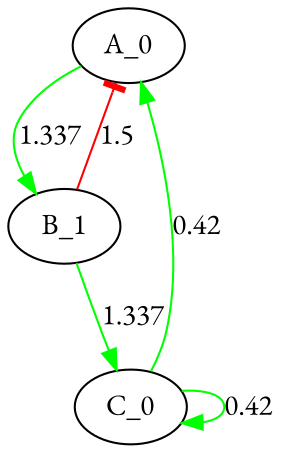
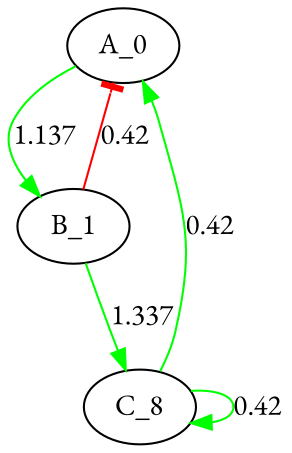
edge "A_0" -> "B_1": label "1.337" -> "1.137"
edge "B_1" -> "A_0": label "1.5" -> "0.42"
node "C_0": label "C_0" -> "C_8"
